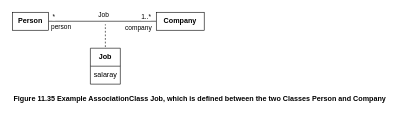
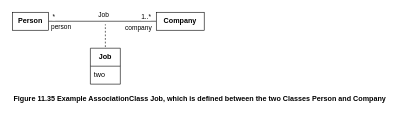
node "salaray": label "salaray" -> "two"
